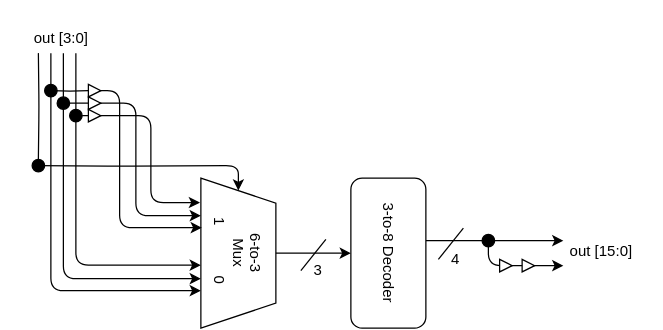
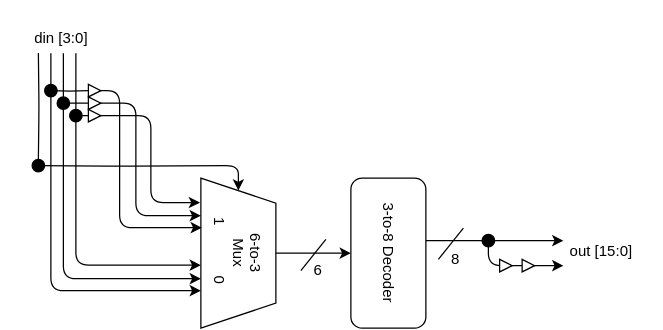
node "out [3:0]": label "out [3:0]" -> "din [3:0]"
node "4": label "4" -> "8"
node "3": label "3" -> "6"
